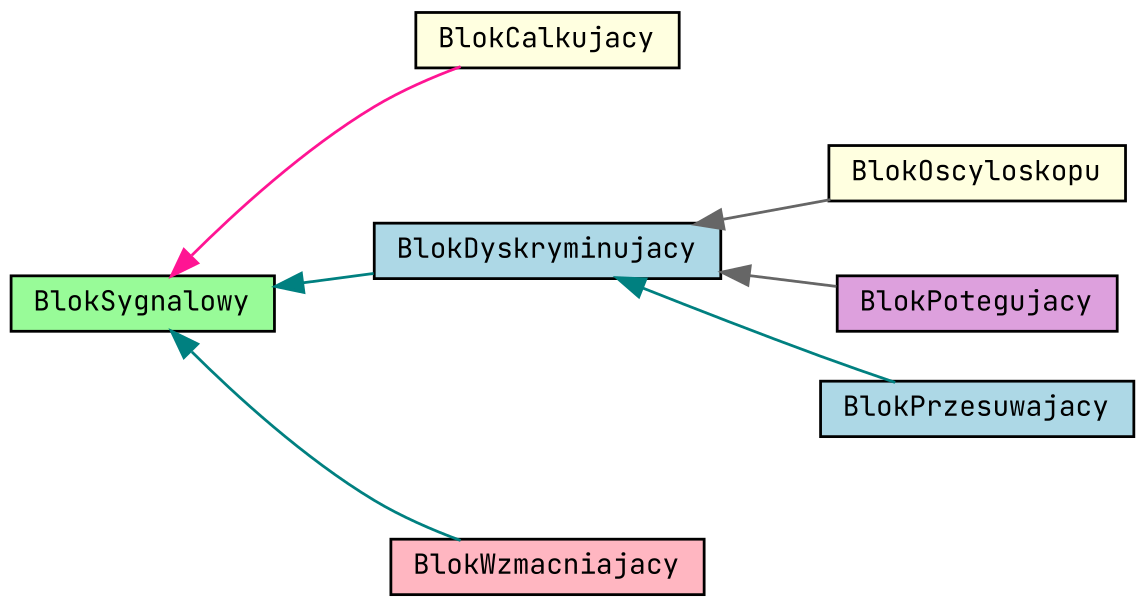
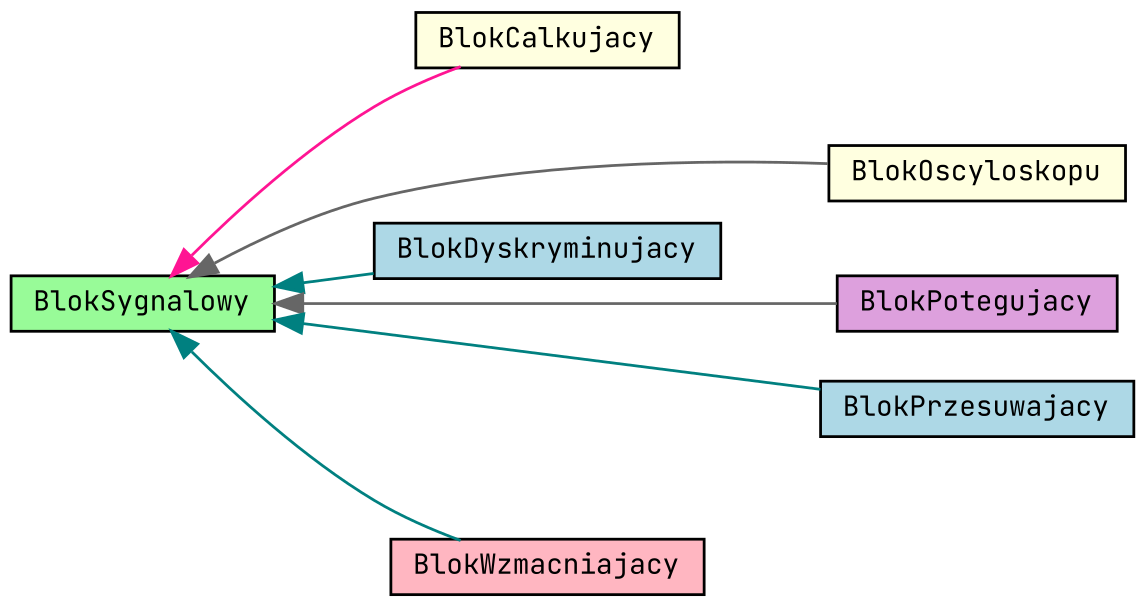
edge "BlokOscyloskopu" -> "BlokDyskryminujacy": now "BlokOscyloskopu" -> "BlokSygnalowy"
edge "BlokPotegujacy" -> "BlokDyskryminujacy": now "BlokPotegujacy" -> "BlokSygnalowy"
edge "BlokPrzesuwajacy" -> "BlokDyskryminujacy": now "BlokPrzesuwajacy" -> "BlokSygnalowy"
